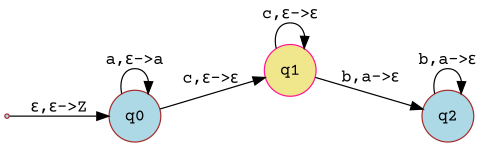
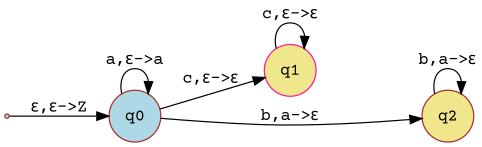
edge "q1" -> "q2": now "q0" -> "q2"
node "q2": fillcolor lightblue -> khaki
